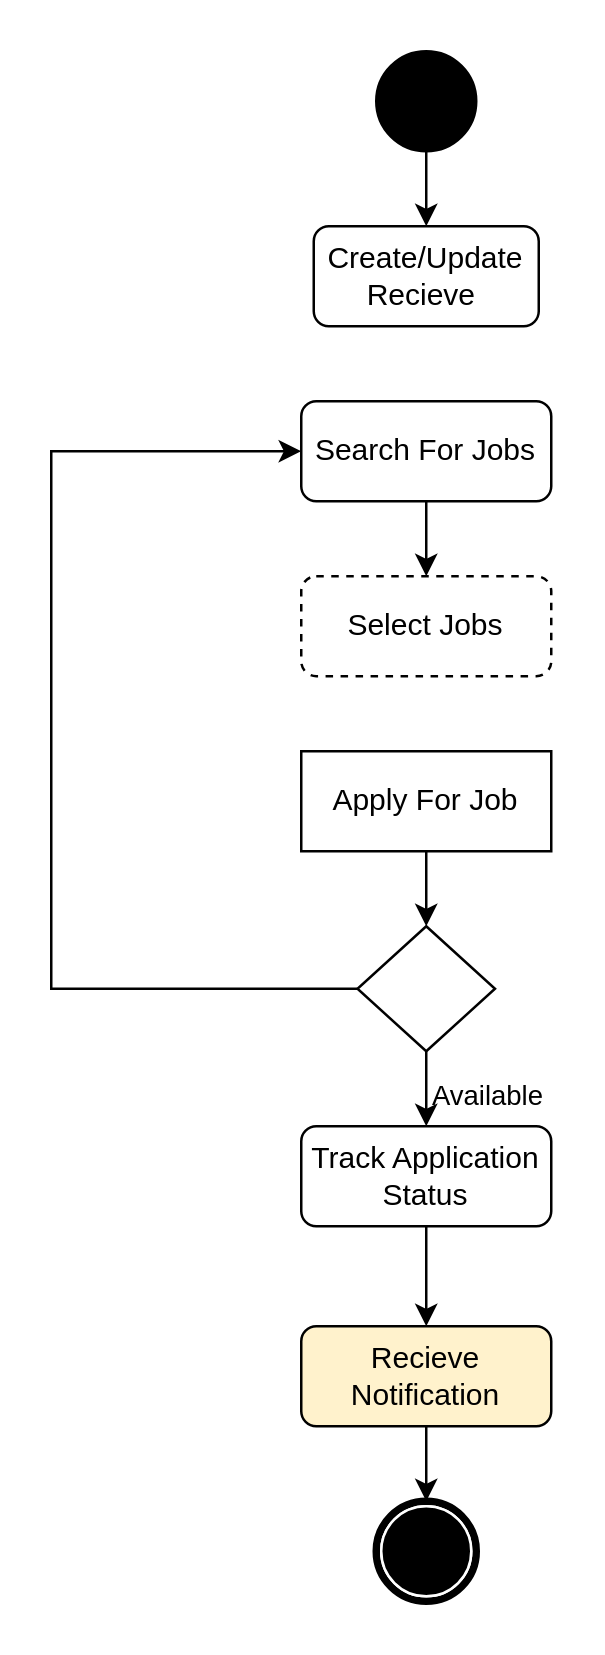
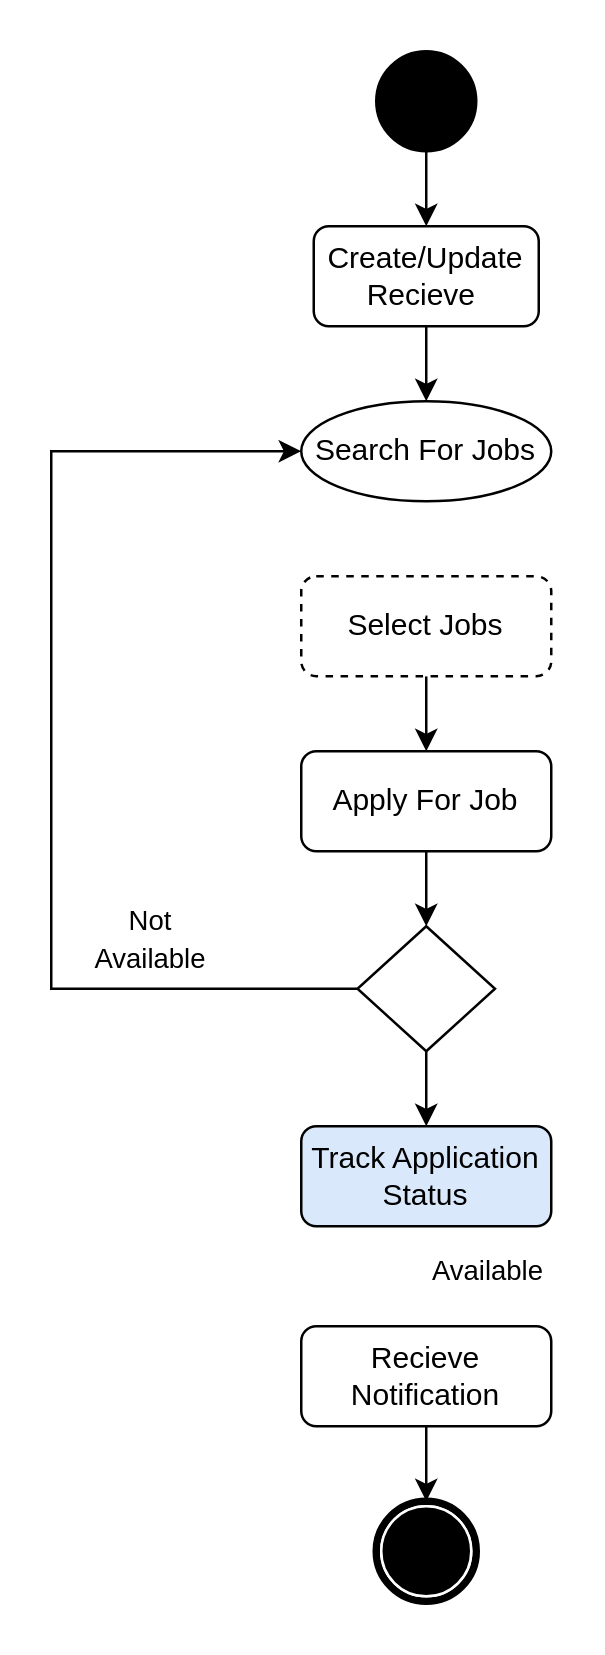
edge "Create/Update Recieve" -> "Search For Jobs": added
node "Search For Jobs": shape rounded rectangle -> ellipse
edge "Search For Jobs" -> "Select Jobs": removed
edge "Select Jobs" -> "Apply For Job": added
node "Apply For Job": shape rectangle -> rounded rectangle
node "Not Available": added
node "Available": moved (489, 1095) -> (489, 1270)
node "Track Application Status": fillcolor #ffffff -> #dae8fc
edge "Track Application Status" -> "Recieve Notification": removed
node "Recieve Notification": fillcolor #fff2cc -> #ffffff
